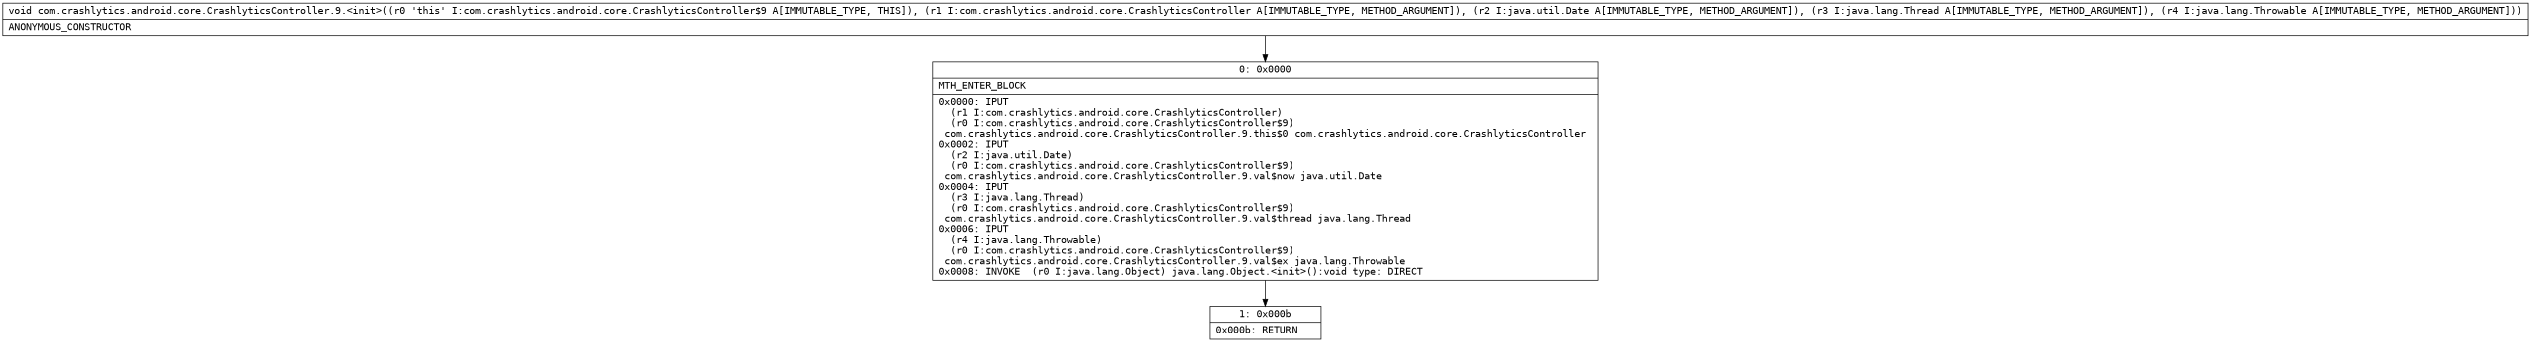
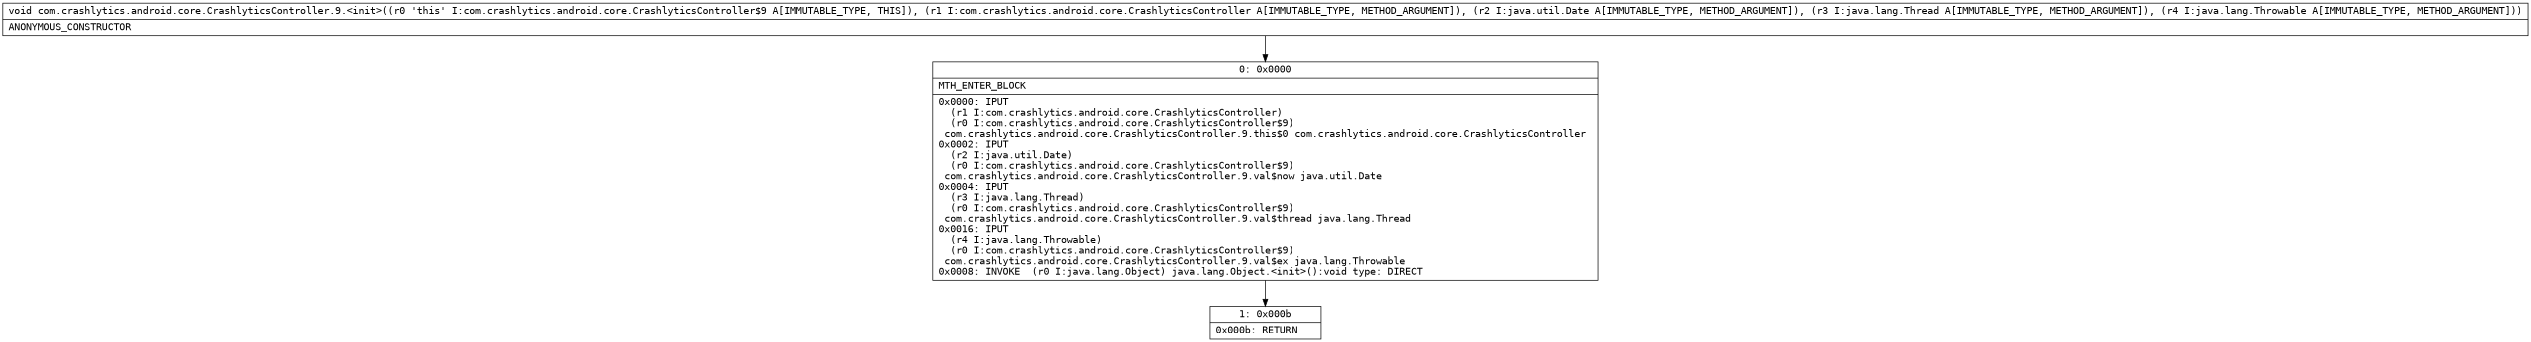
node "0: 0x0000": text "0x0006: IPUT" -> "0x0016: IPUT"
